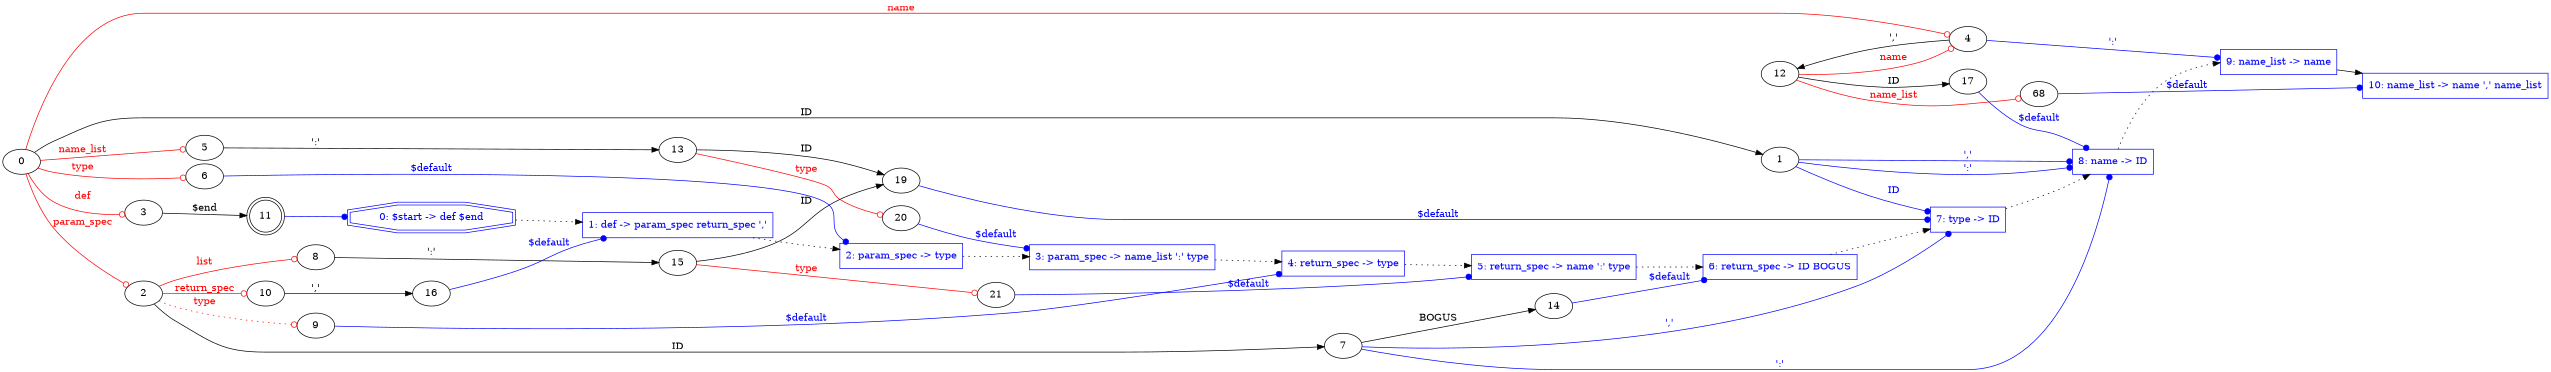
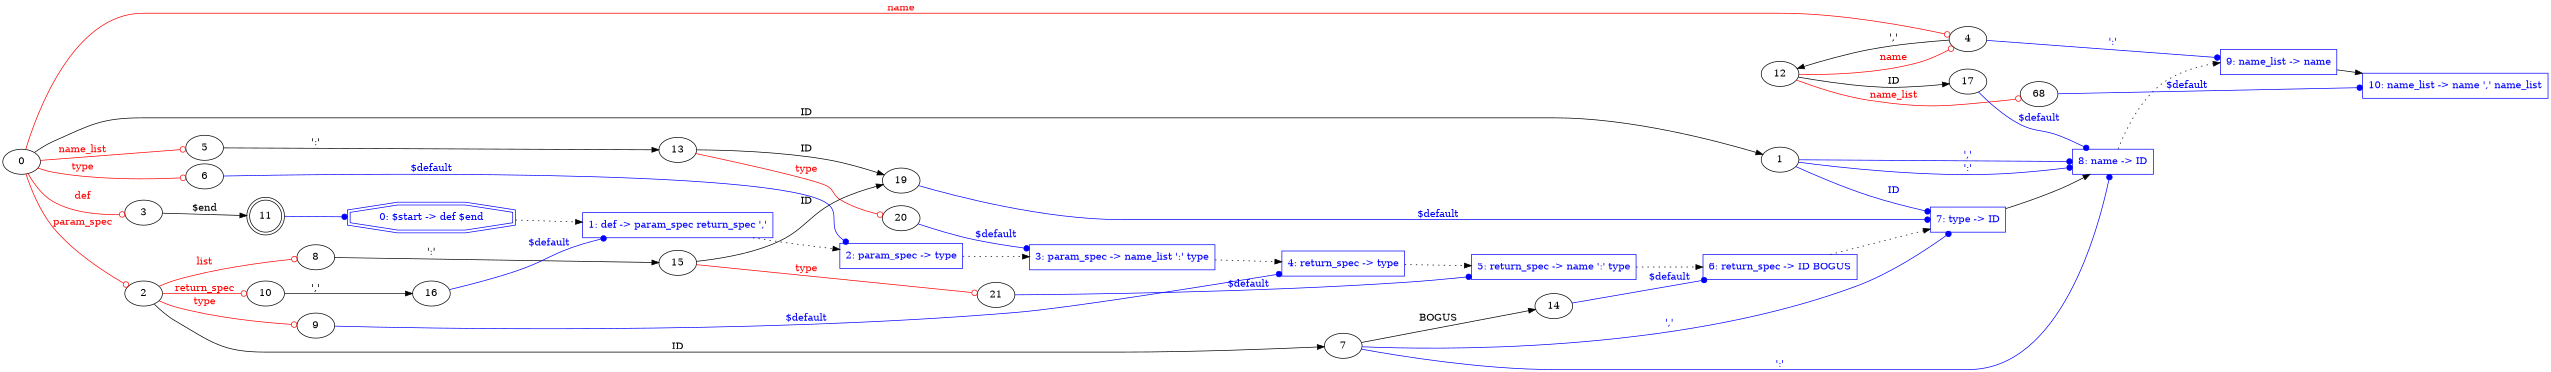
edge "7: type -> ID" -> "8: name -> ID": style dotted -> solid
edge "2" -> "9": style dotted -> solid
